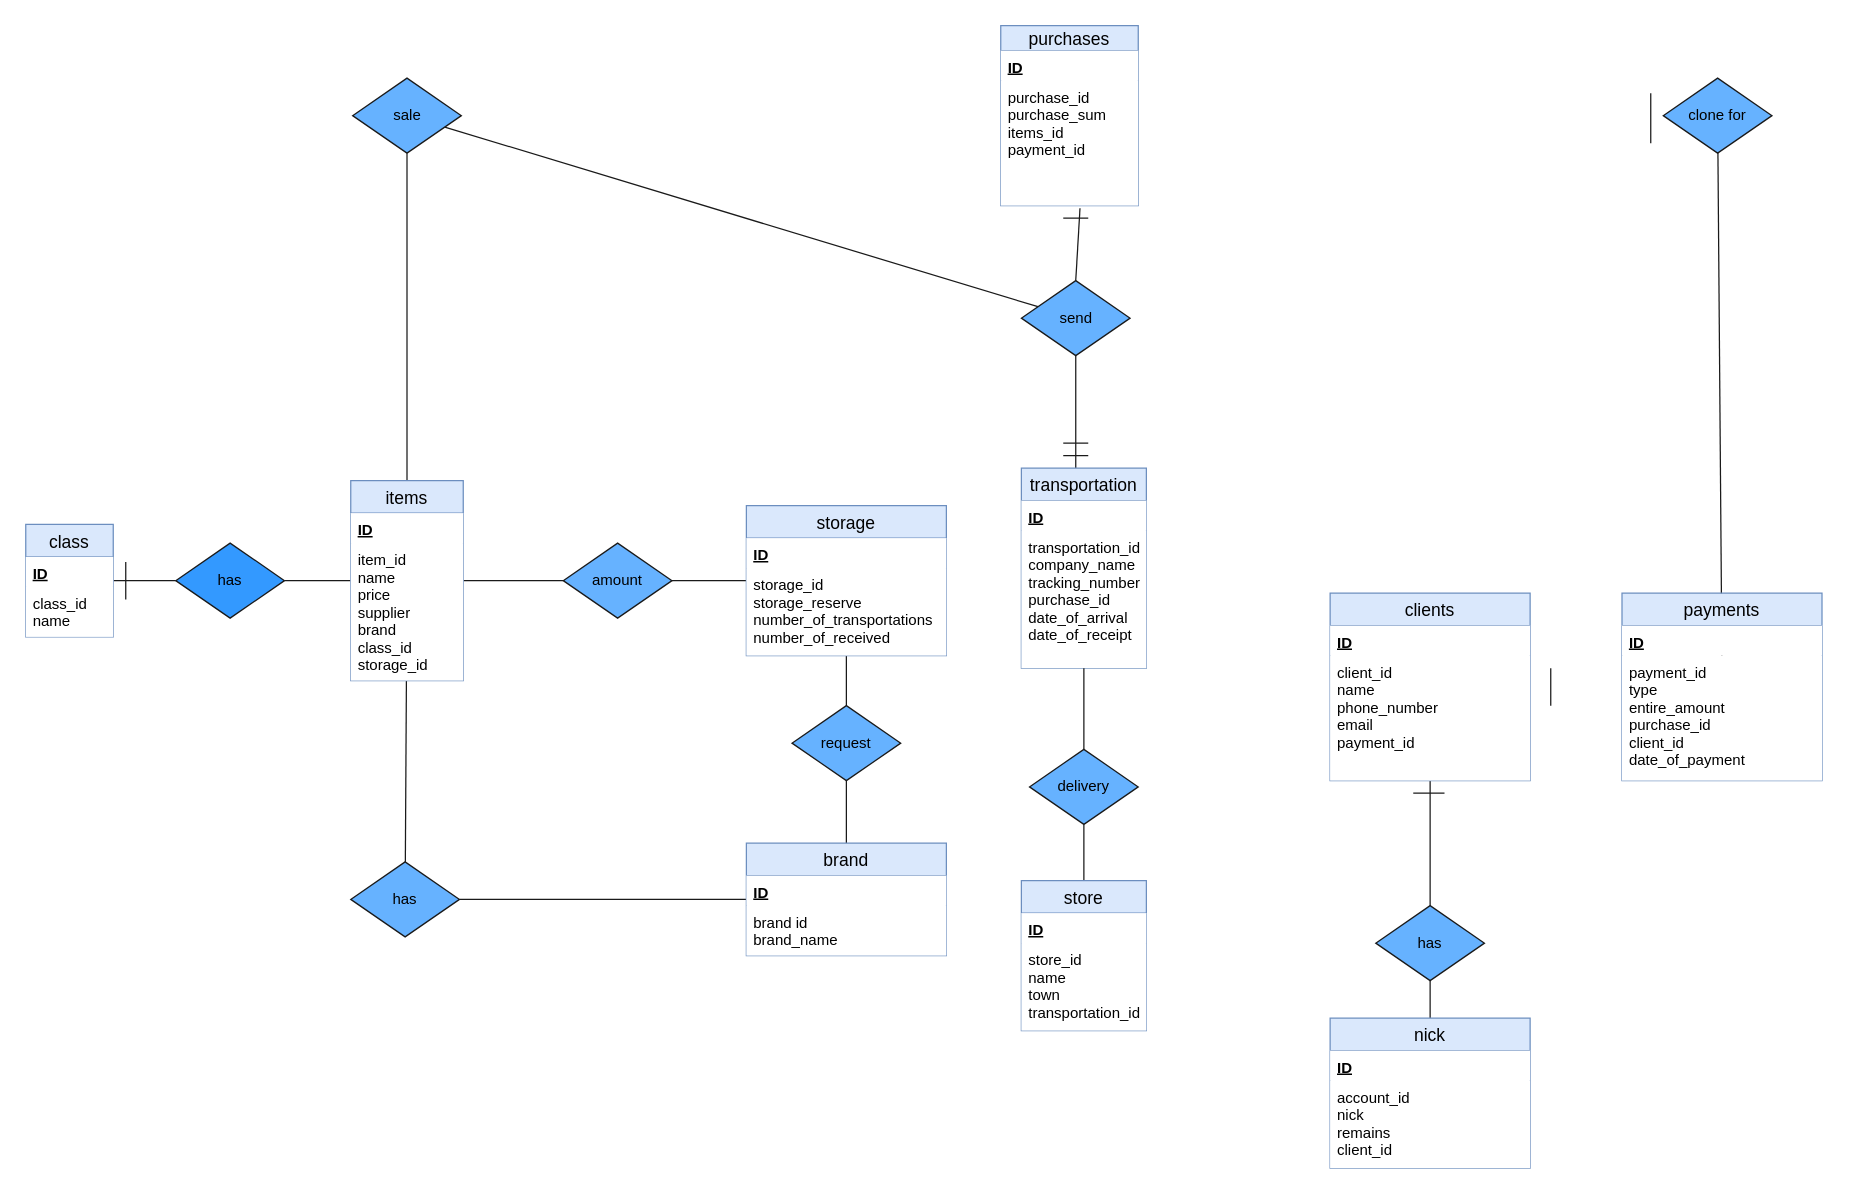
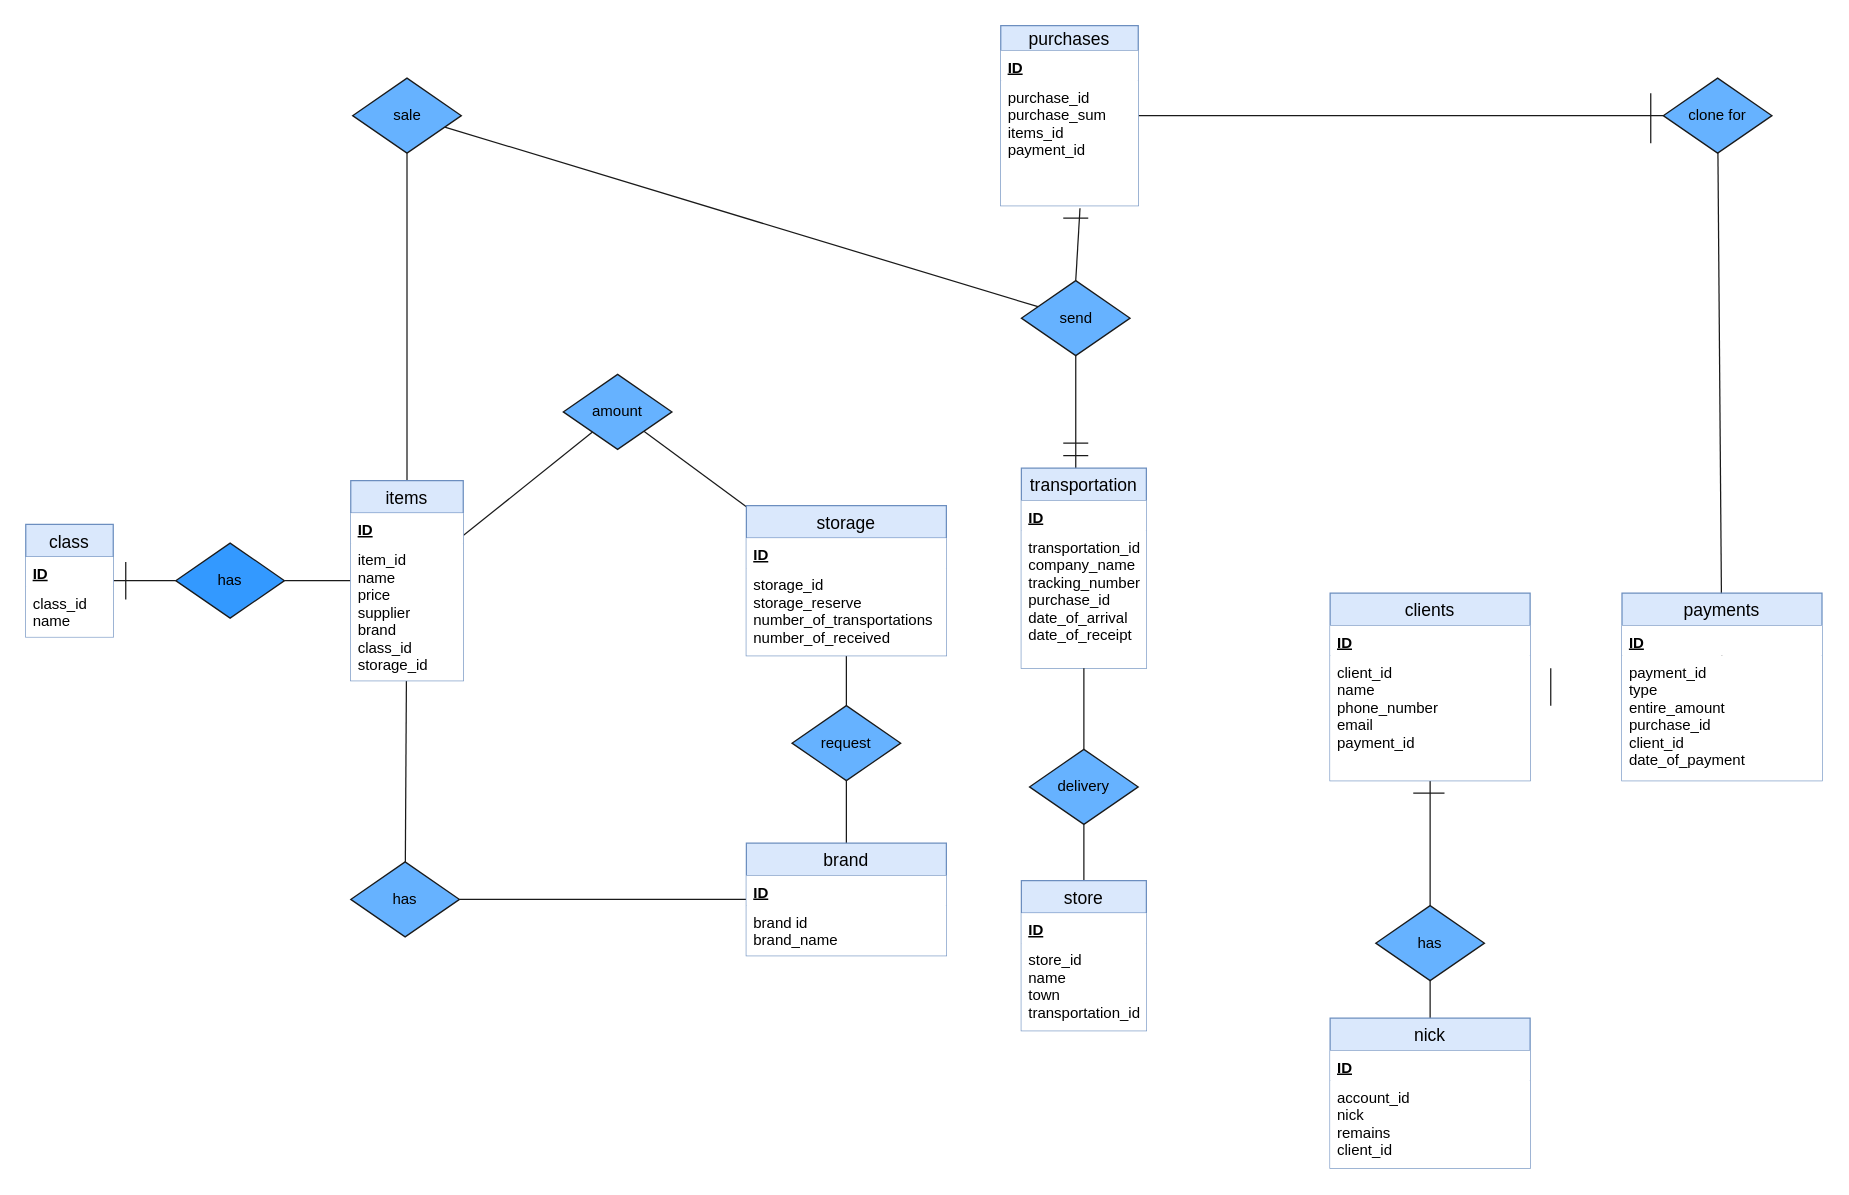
edge "purchases" -- "clone for": added
node "amount": moved (618, 581) -> (618, 412)
